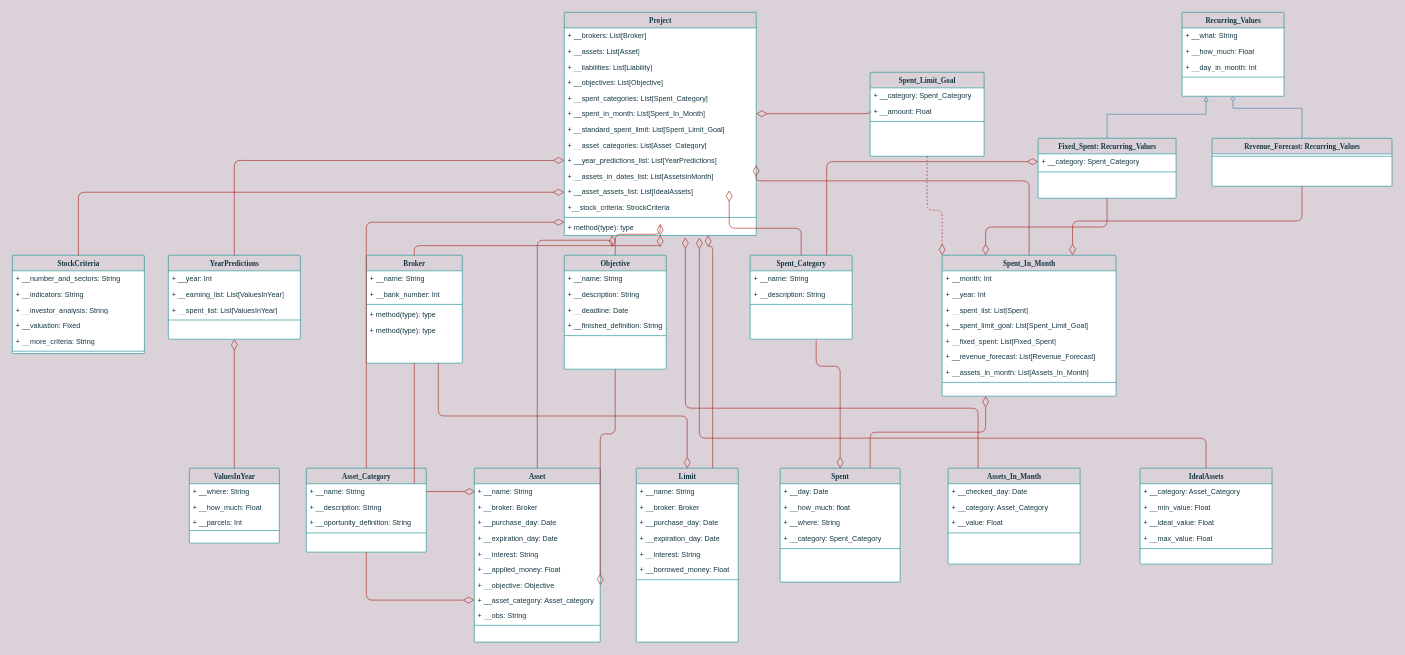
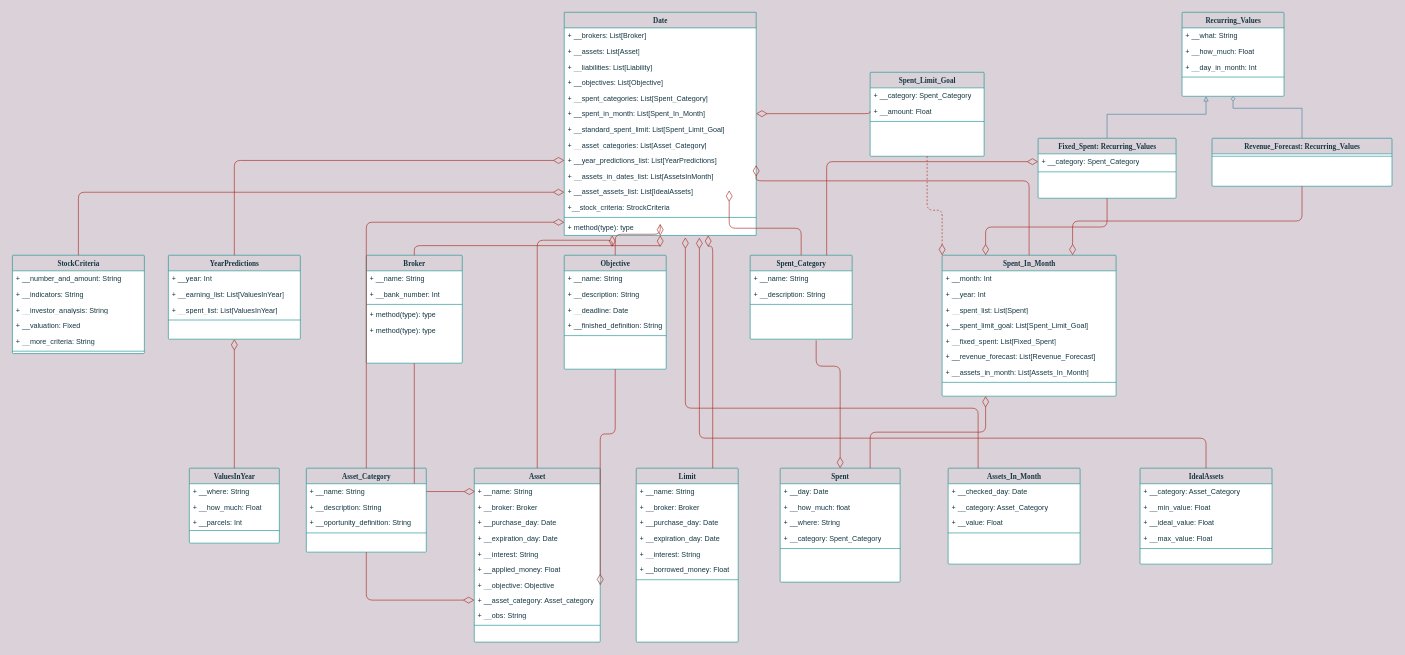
node "Project": label "Project" -> "Date"
node "+ __number_and_sectors: String": label "+ __number_and_sectors: String" -> "+ __number_and_amount: String"
edge "Broker" -> "Limit": removed
